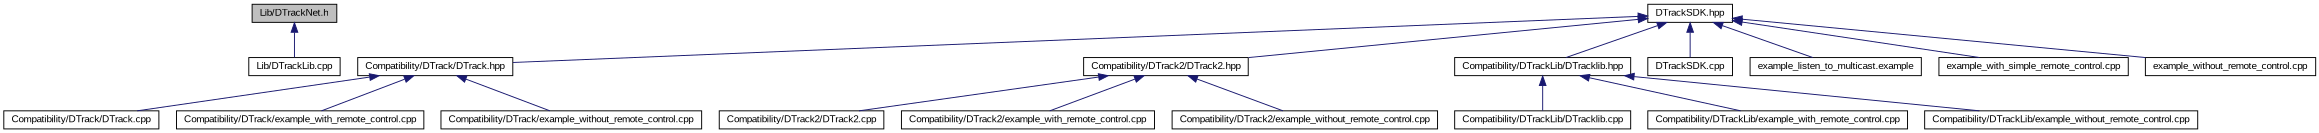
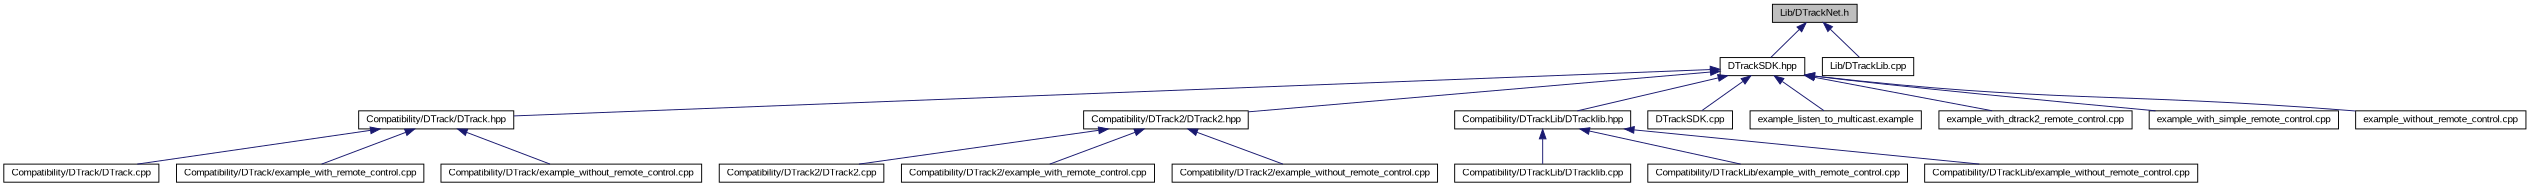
edge "DTrackSDK.hpp" -> "Lib/DTrackNet.h": added
node "example_with_dtrack2_remote_control.cpp": added
